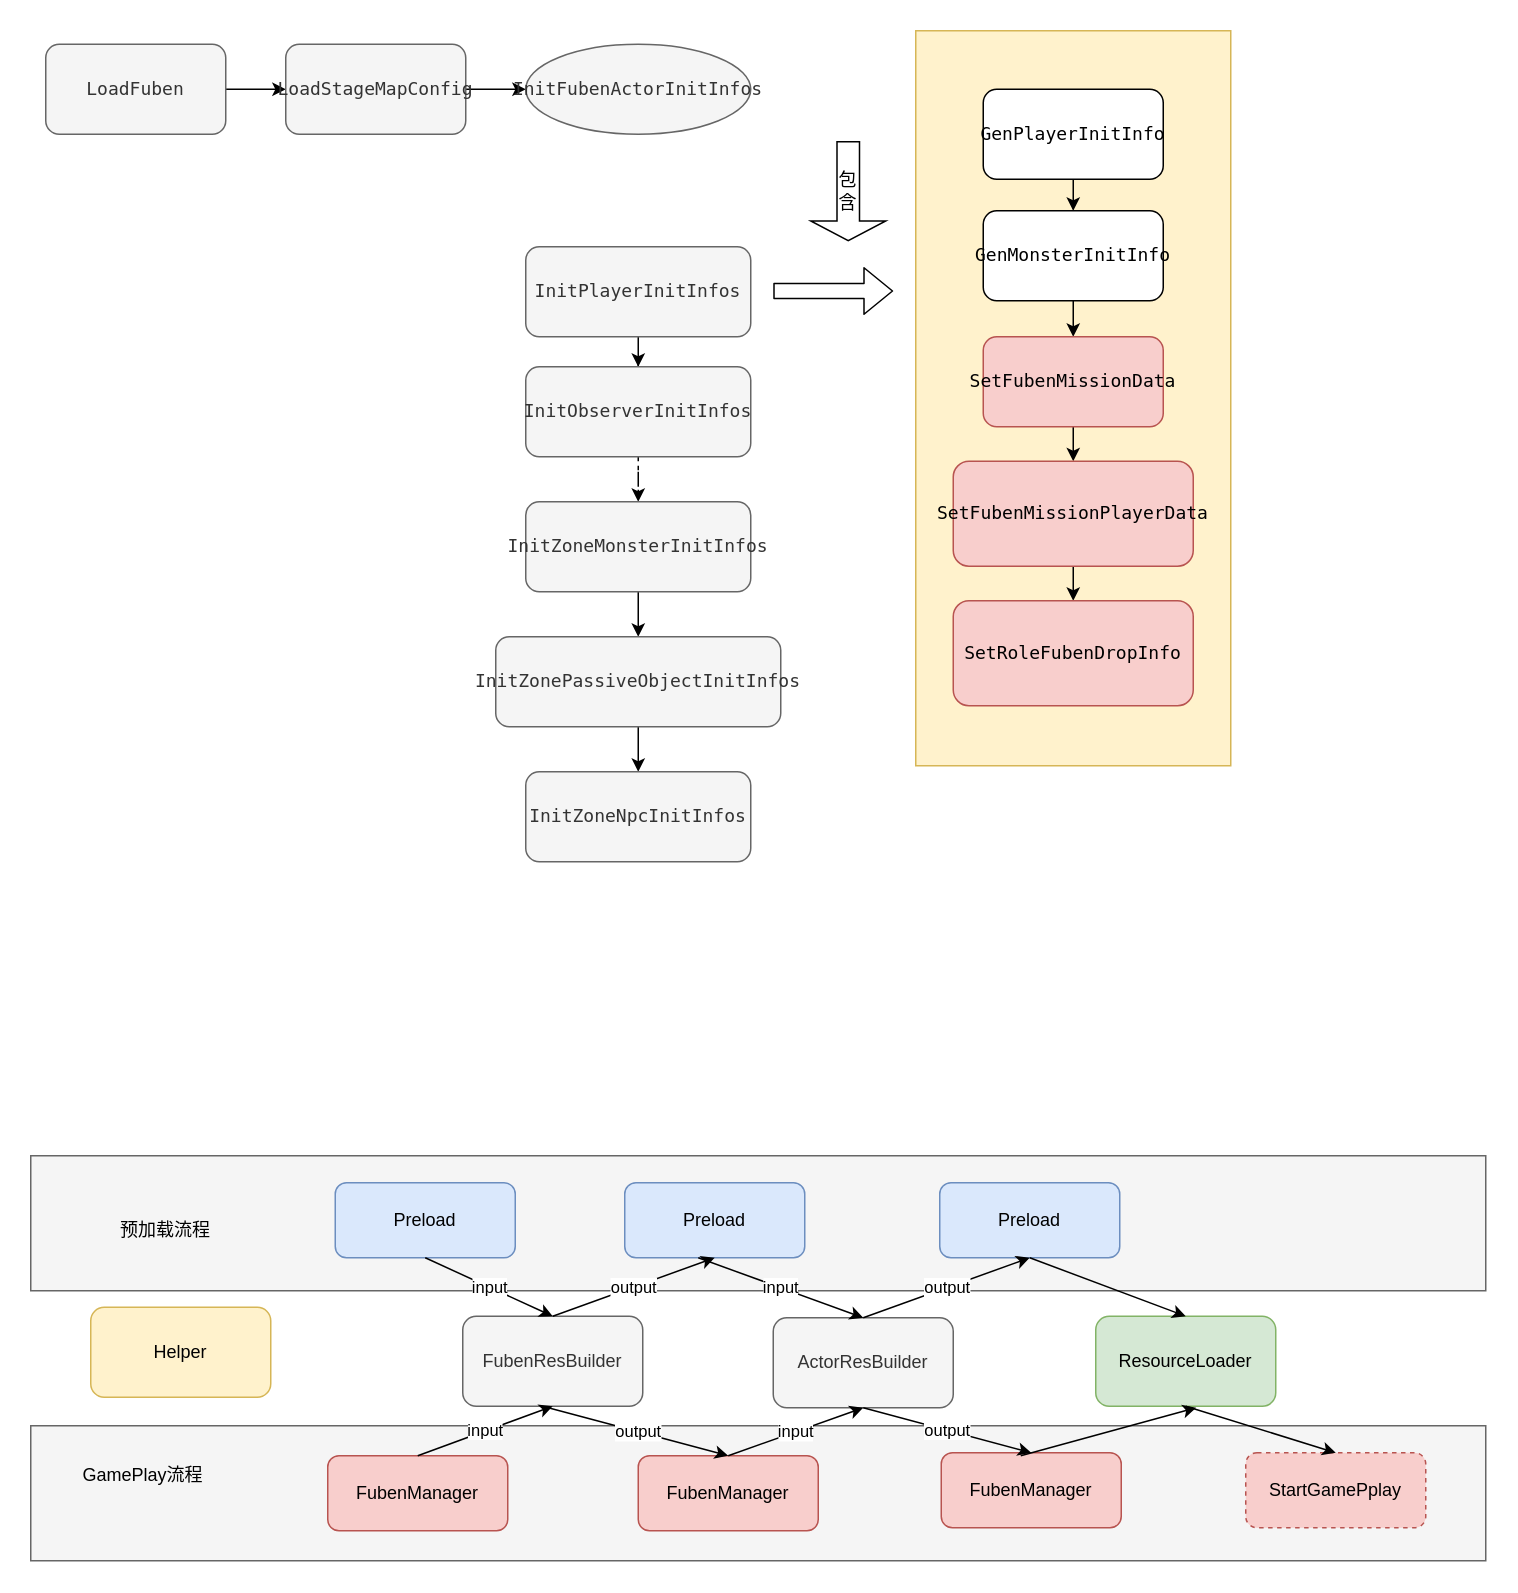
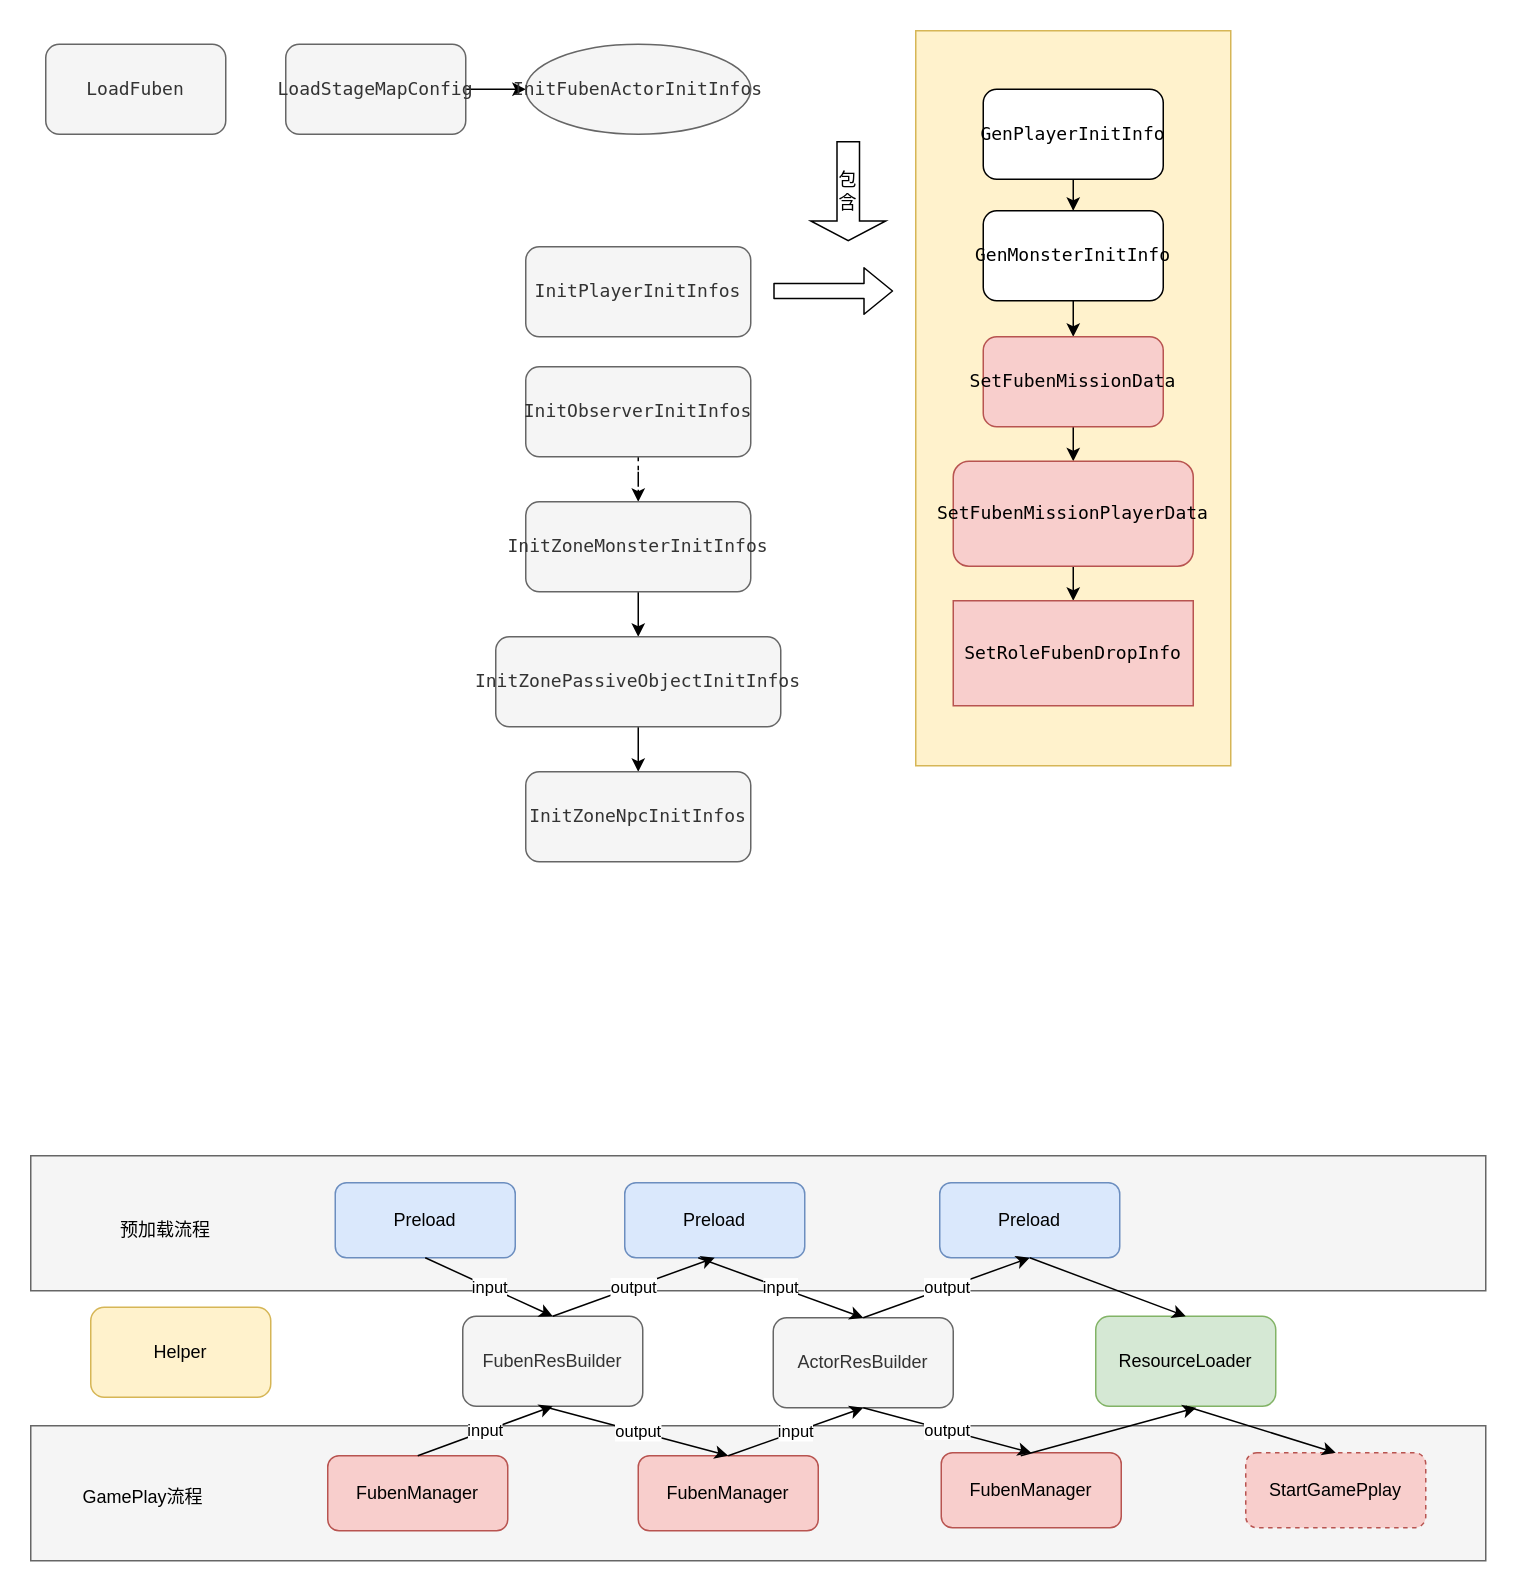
edge "LoadFuben" -> "LoadStageMapConfig": removed
edge "InitPlayerInitInfos" -> "InitObserverInitInfos": removed
node "SetRoleFubenDropInfo": shape rounded rectangle -> rectangle
node "GamePlay流程": moved (143, 1475) -> (143, 1497)
